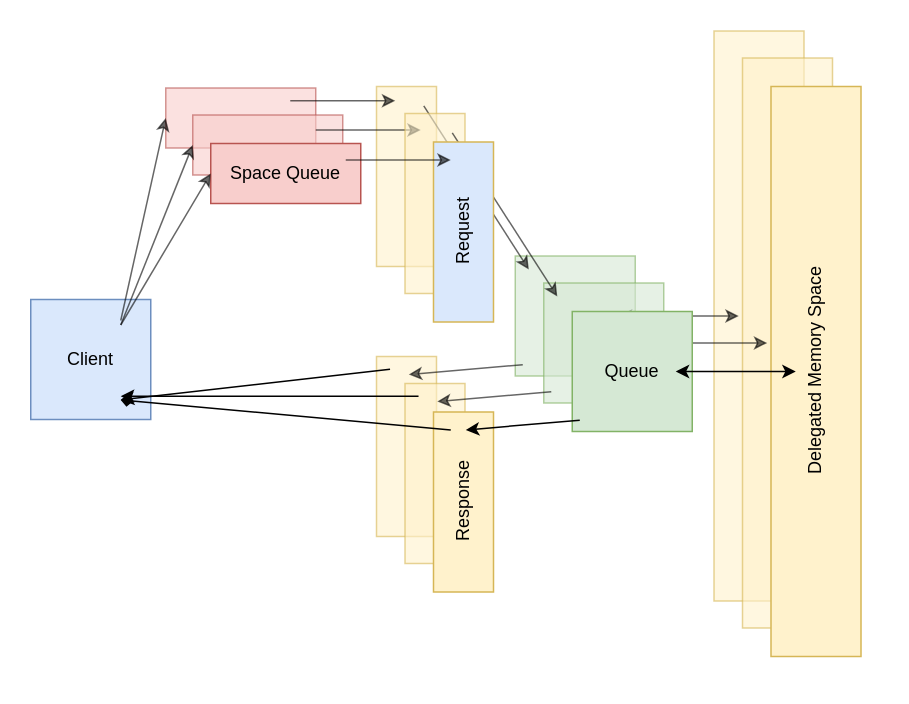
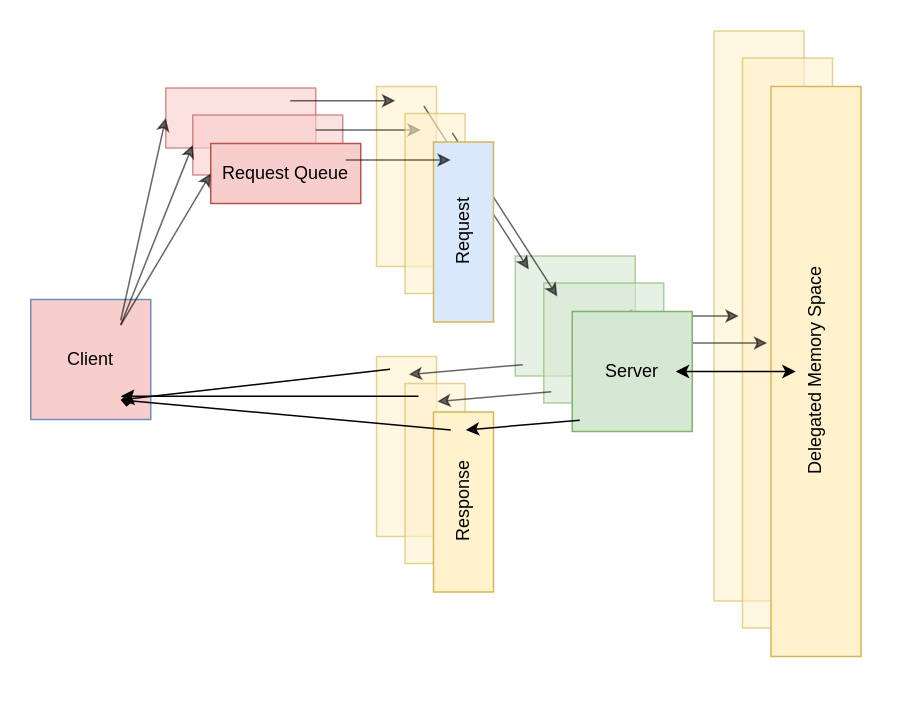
node "Space Queue": label "Space Queue" -> "Request Queue"
node "Client": fillcolor #dae8fc -> #f8cecc
node "Queue": label "Queue" -> "Server"
